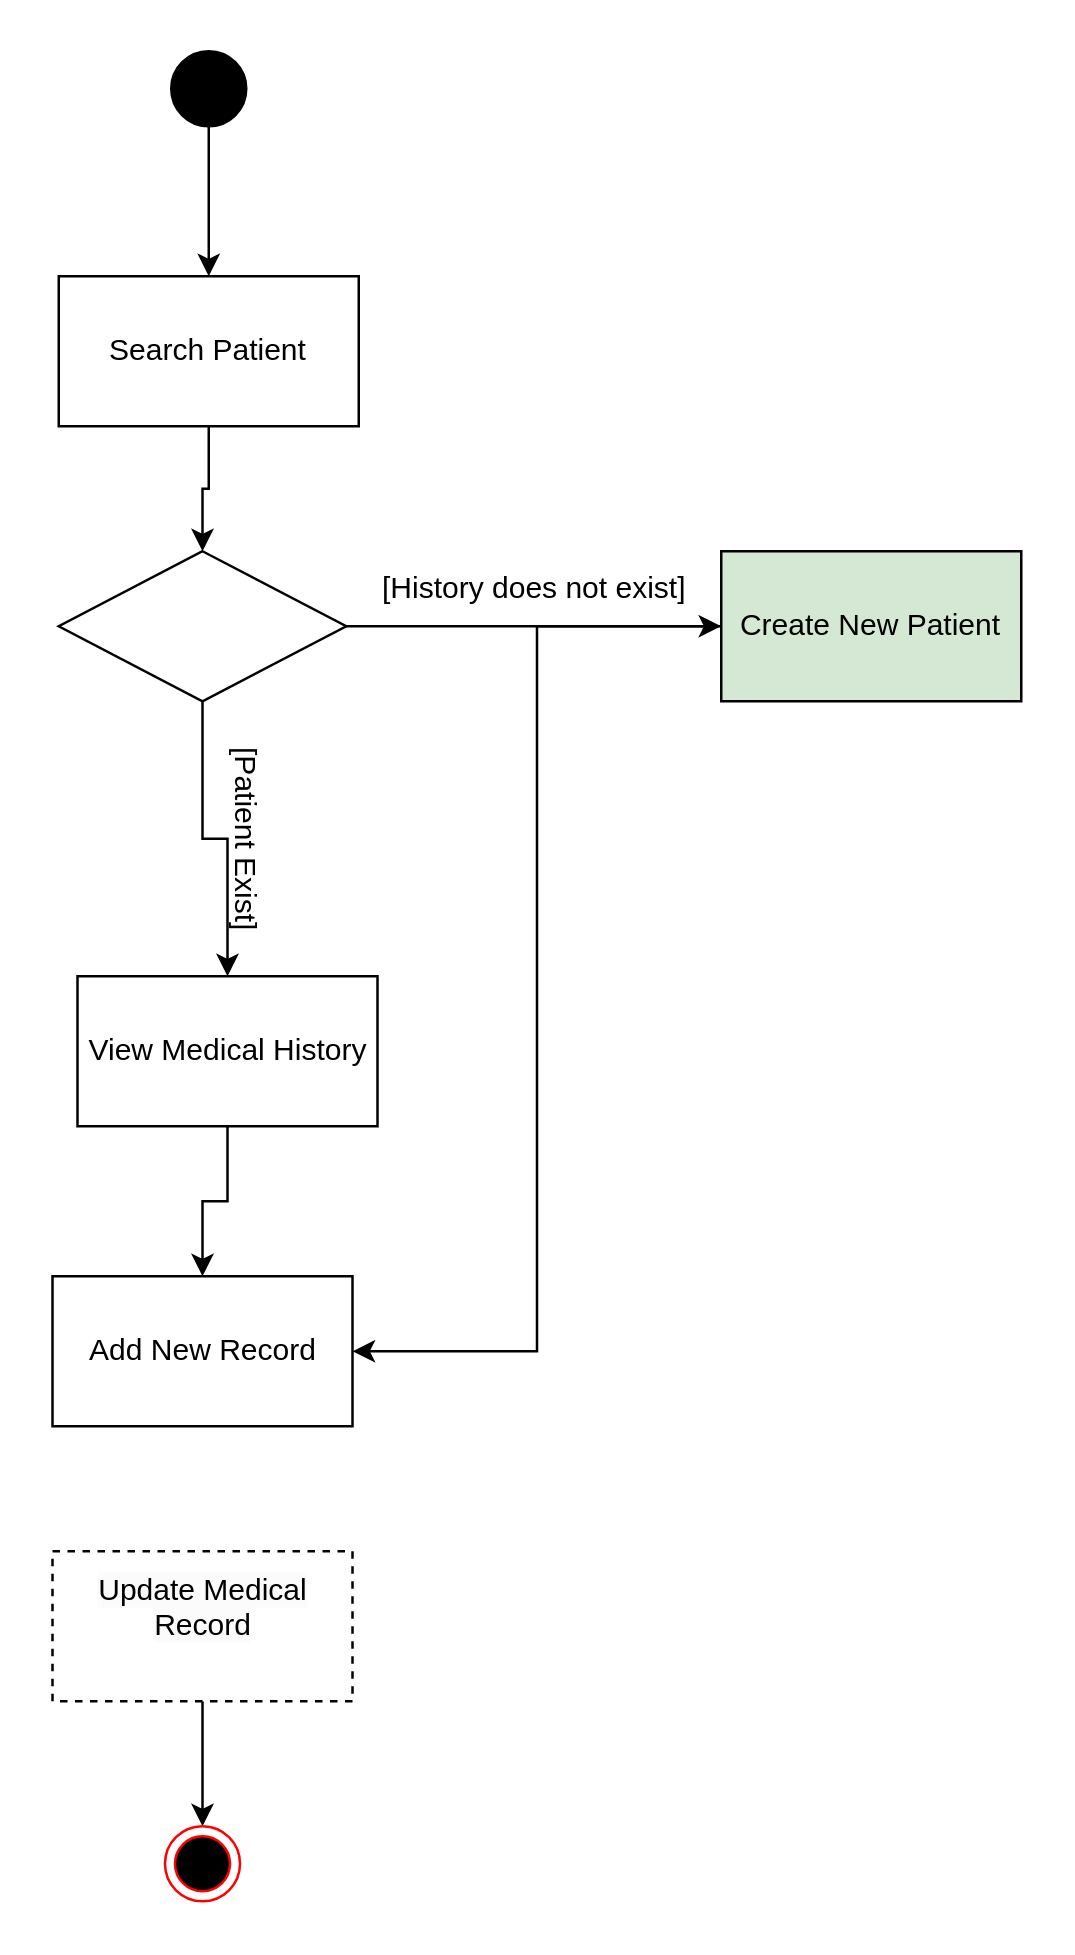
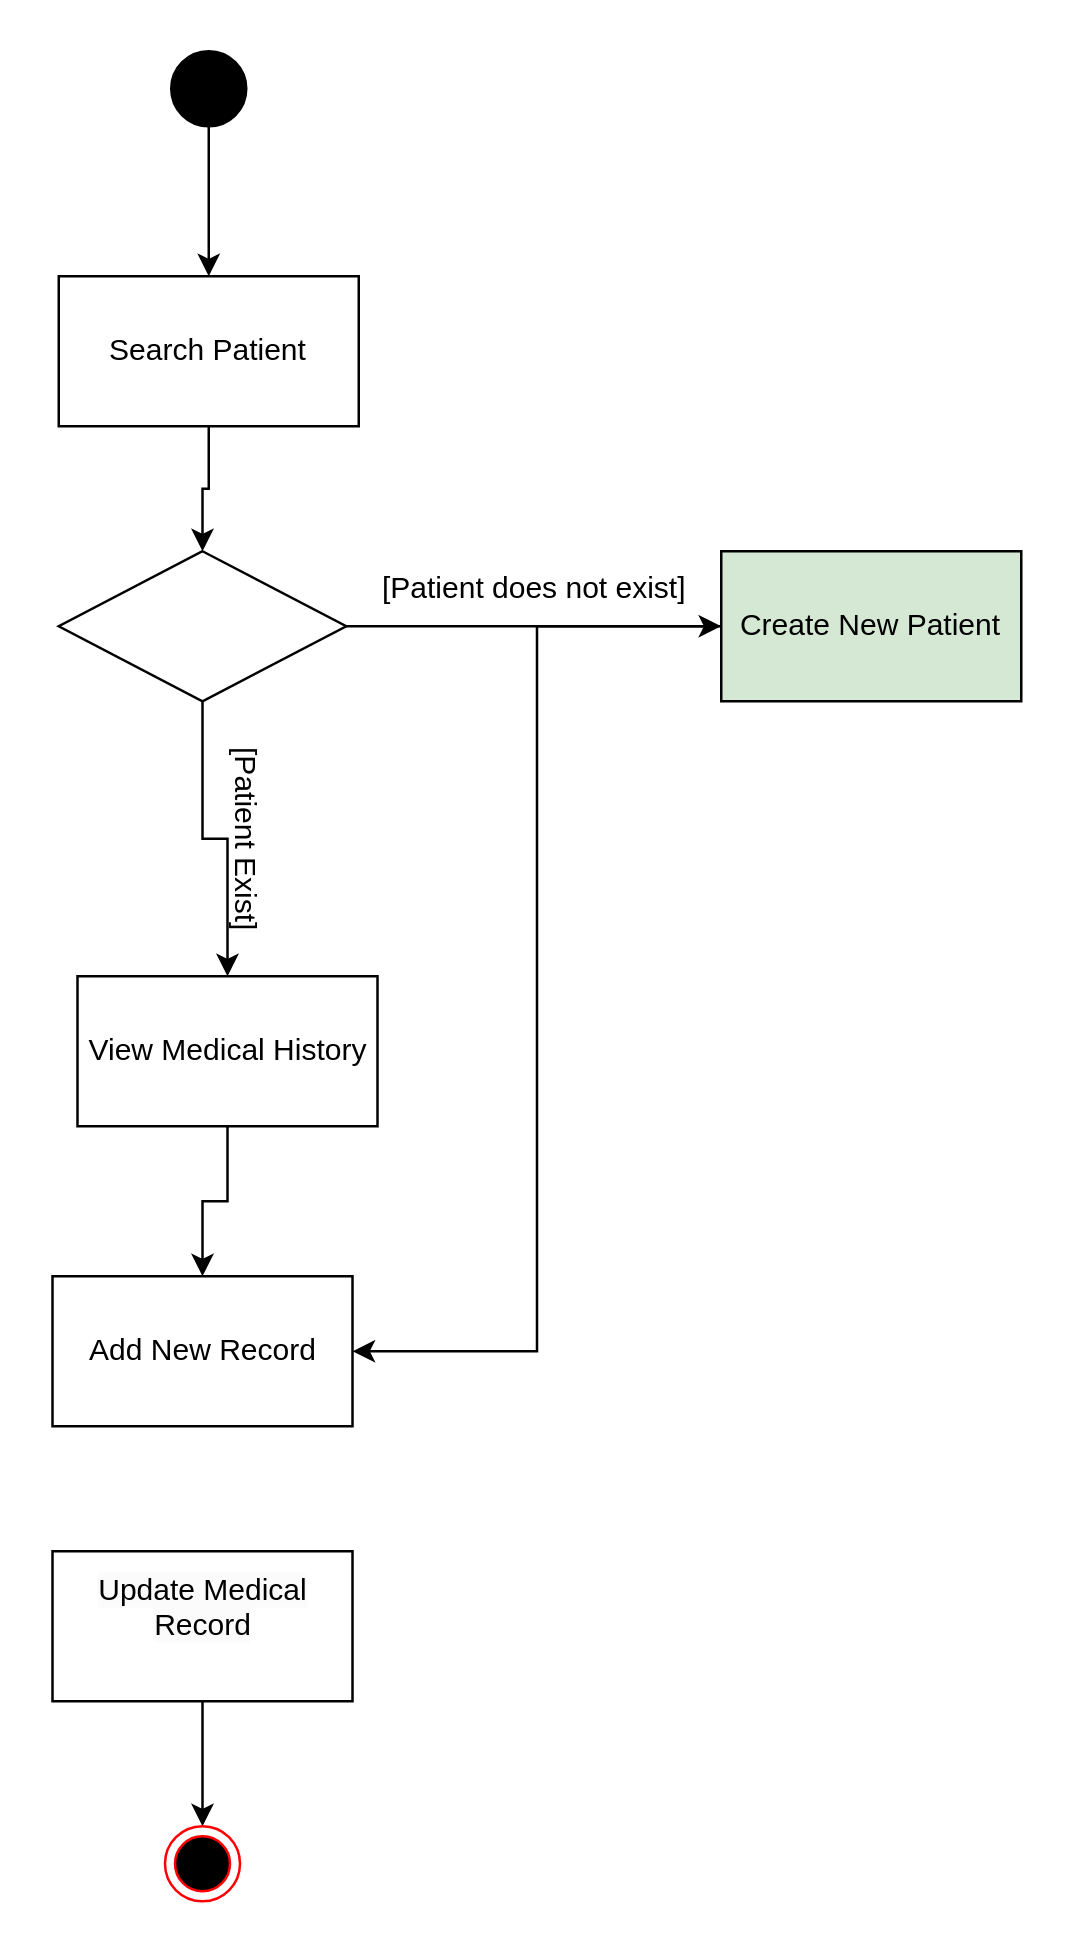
node "[History does not exist]": label "[History does not exist]" -> "[Patient does not exist]"
node "Update Medical Record": style dashed -> solid
